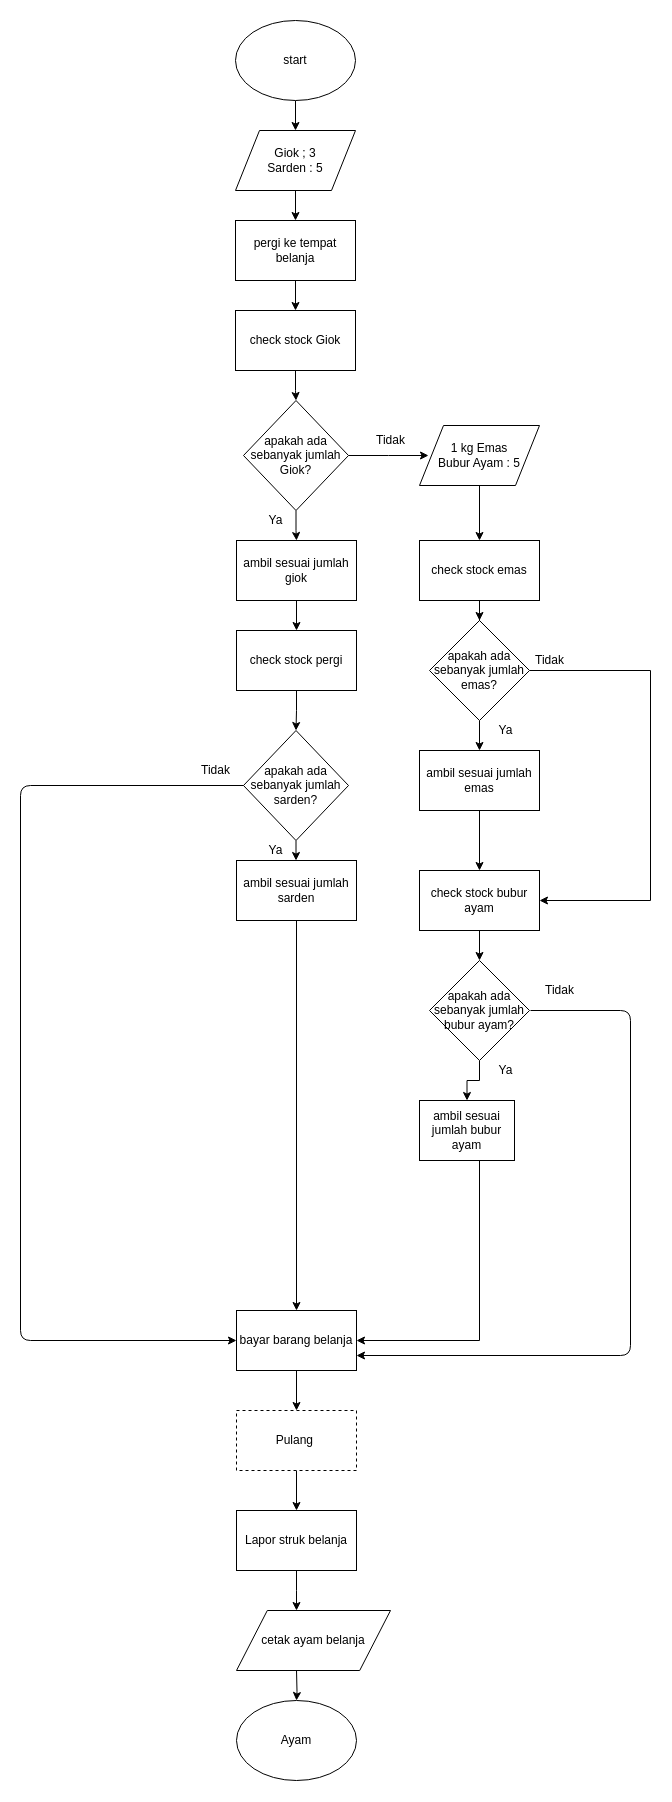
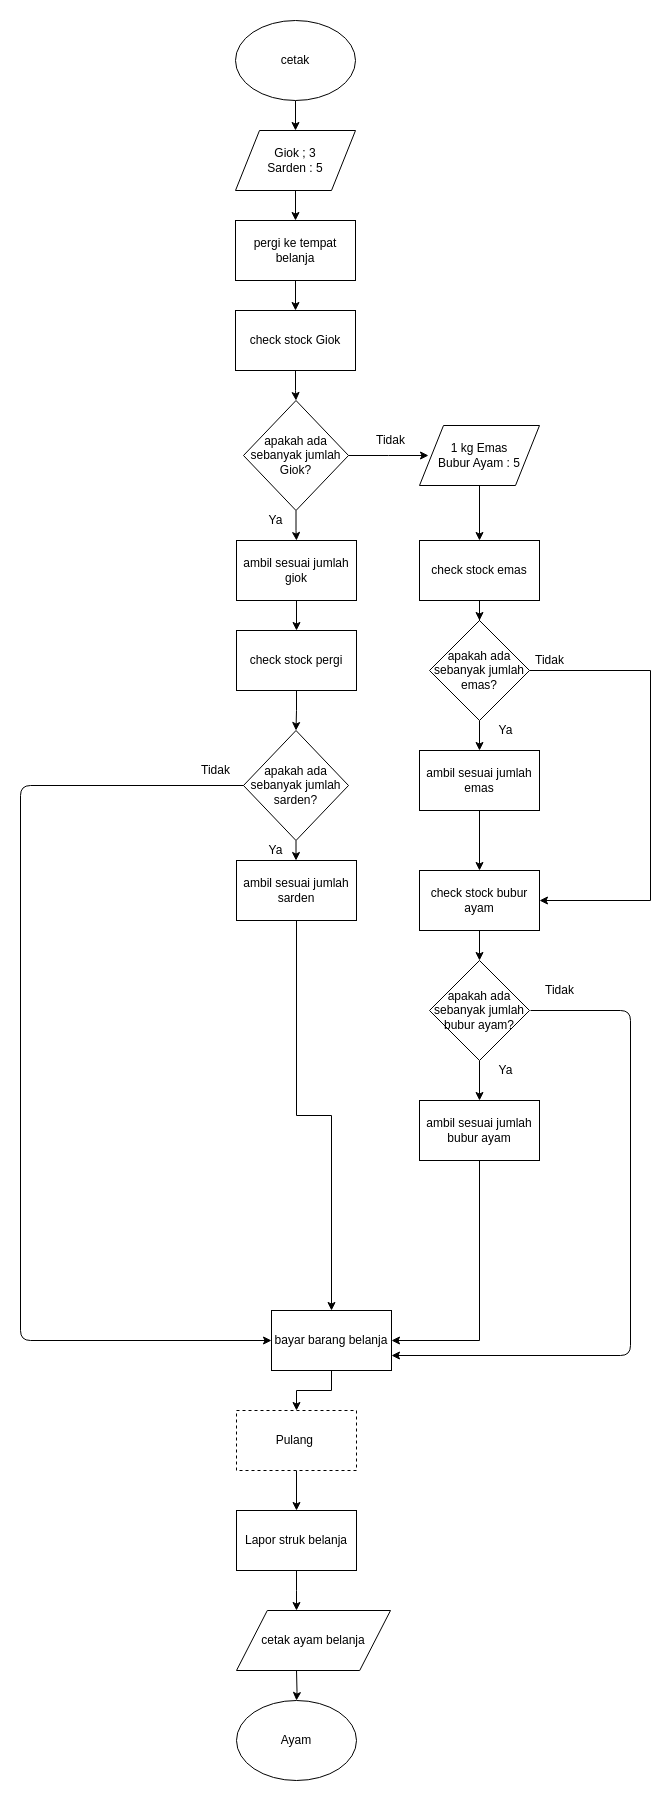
node "start": label "start" -> "cetak"
node "ambil sesuai jumlah bubur ayam": size 95x60 -> 120x60
node "bayar barang belanja": moved (297, 1341) -> (332, 1341)
